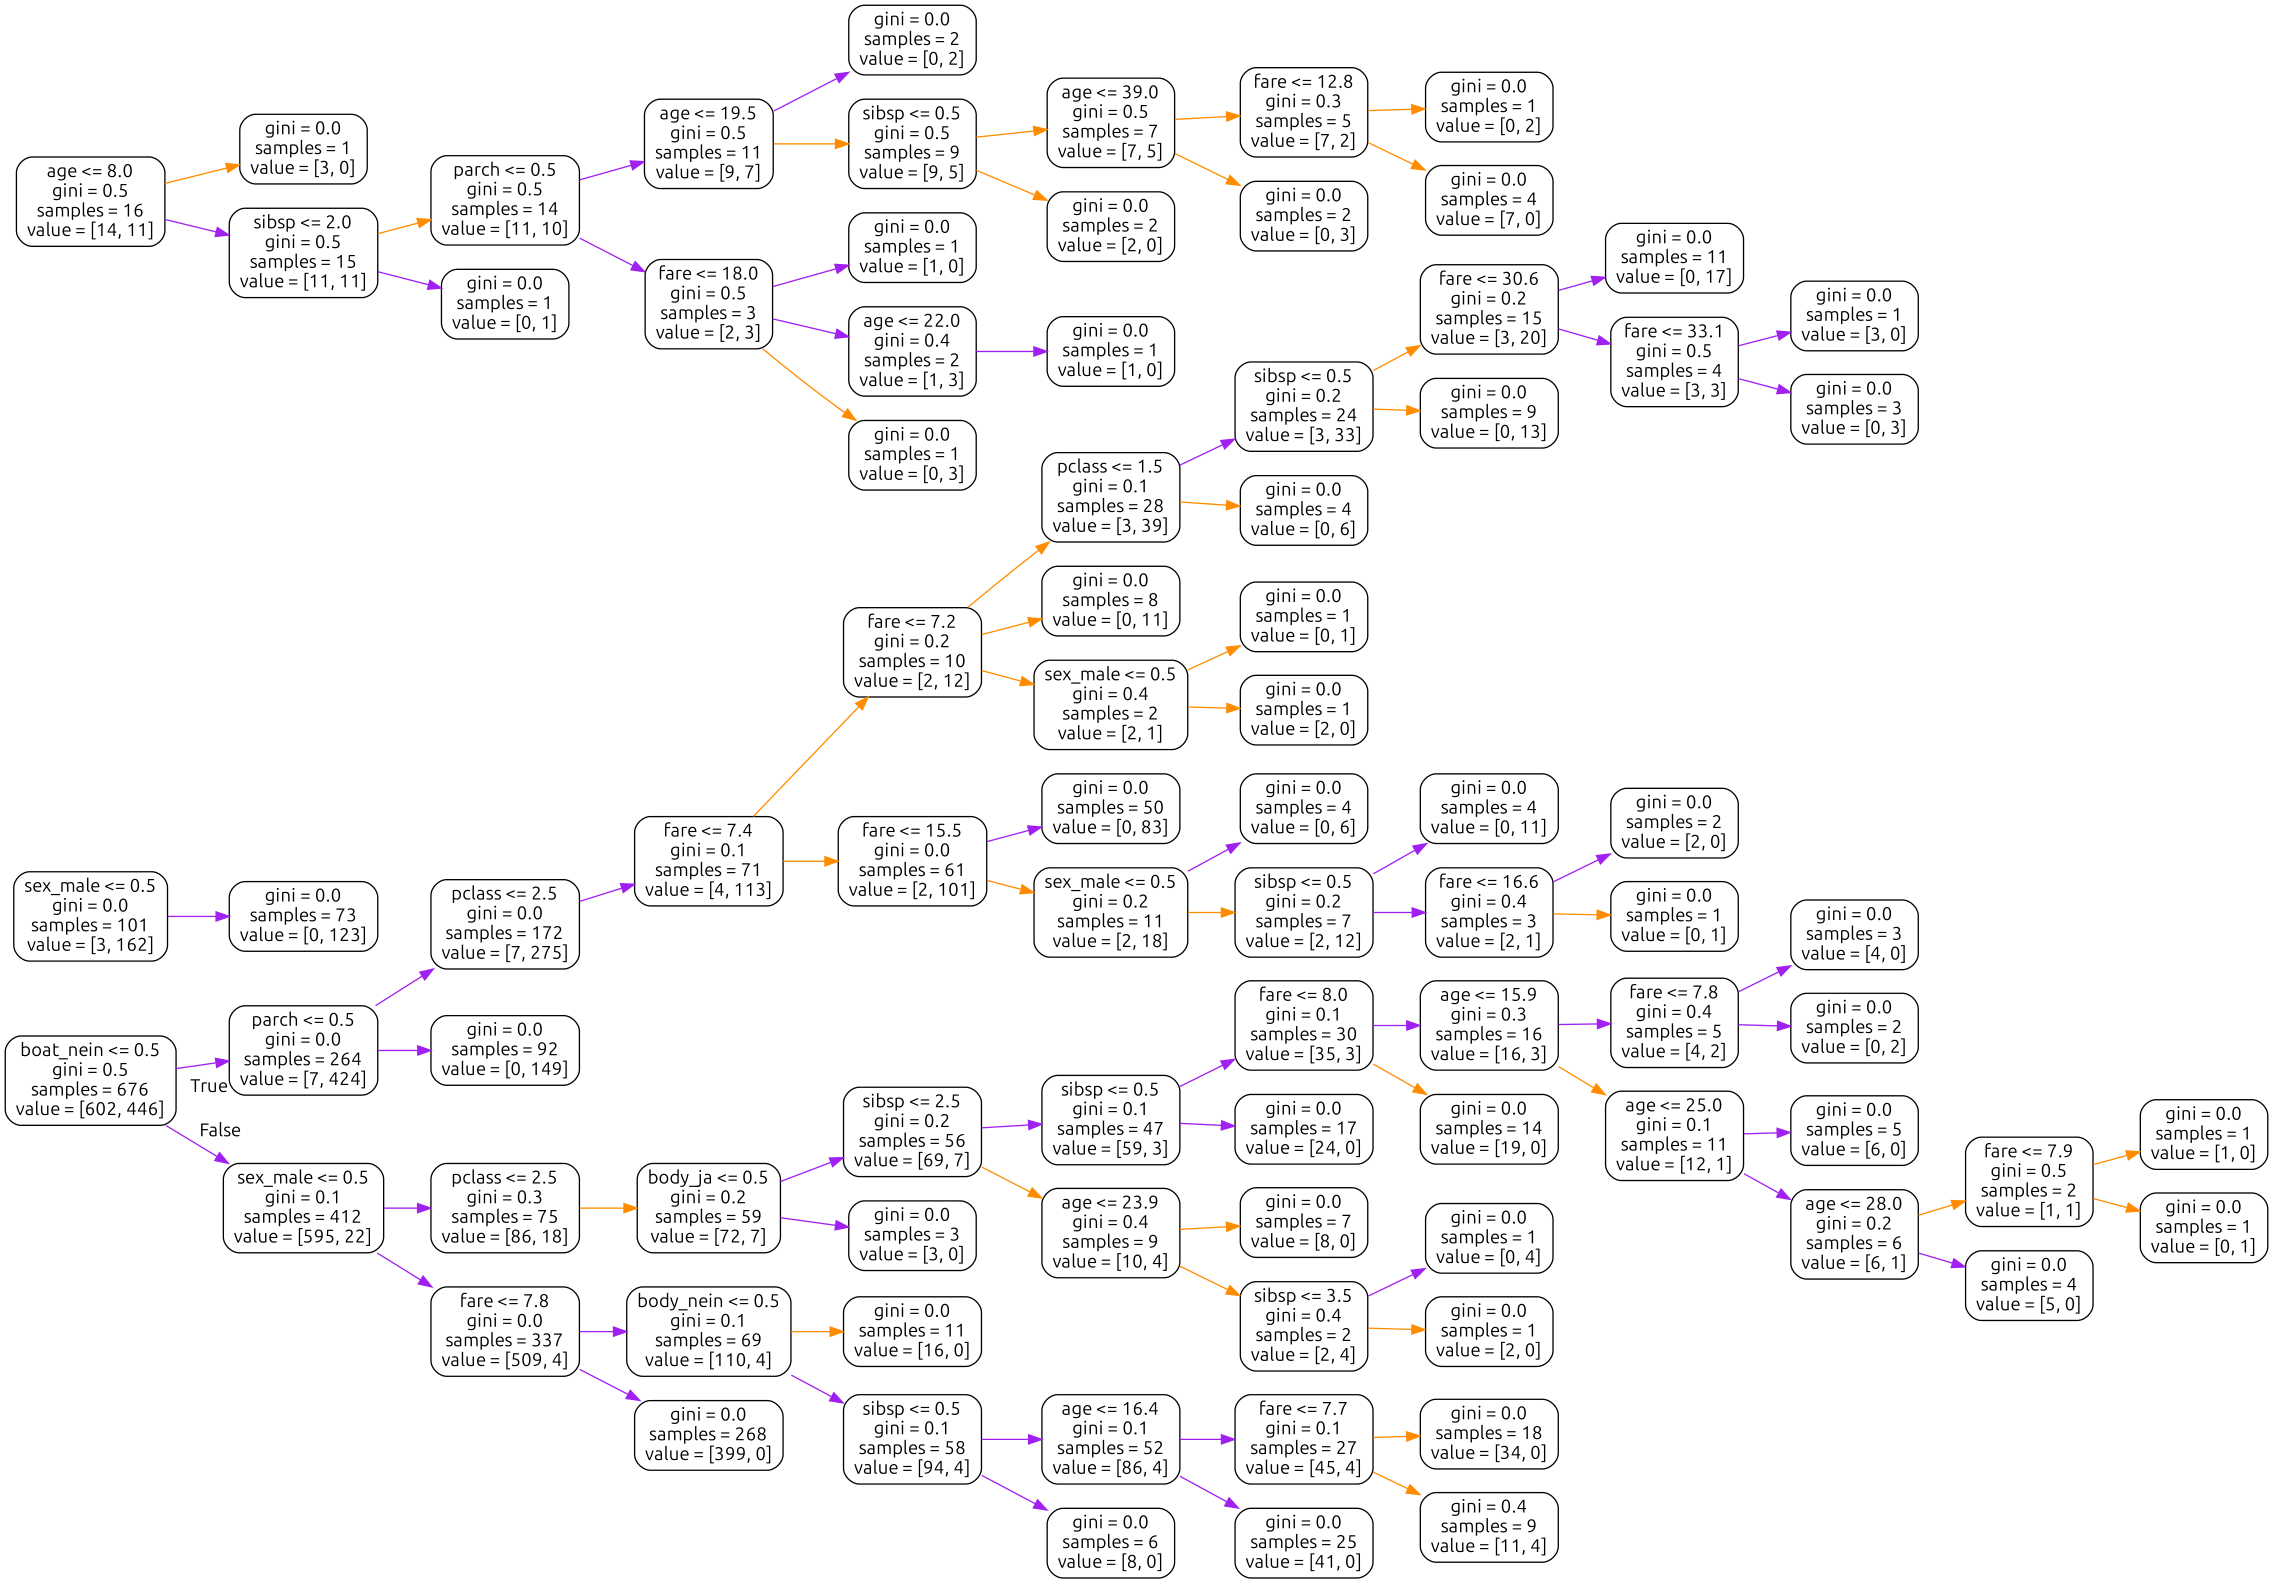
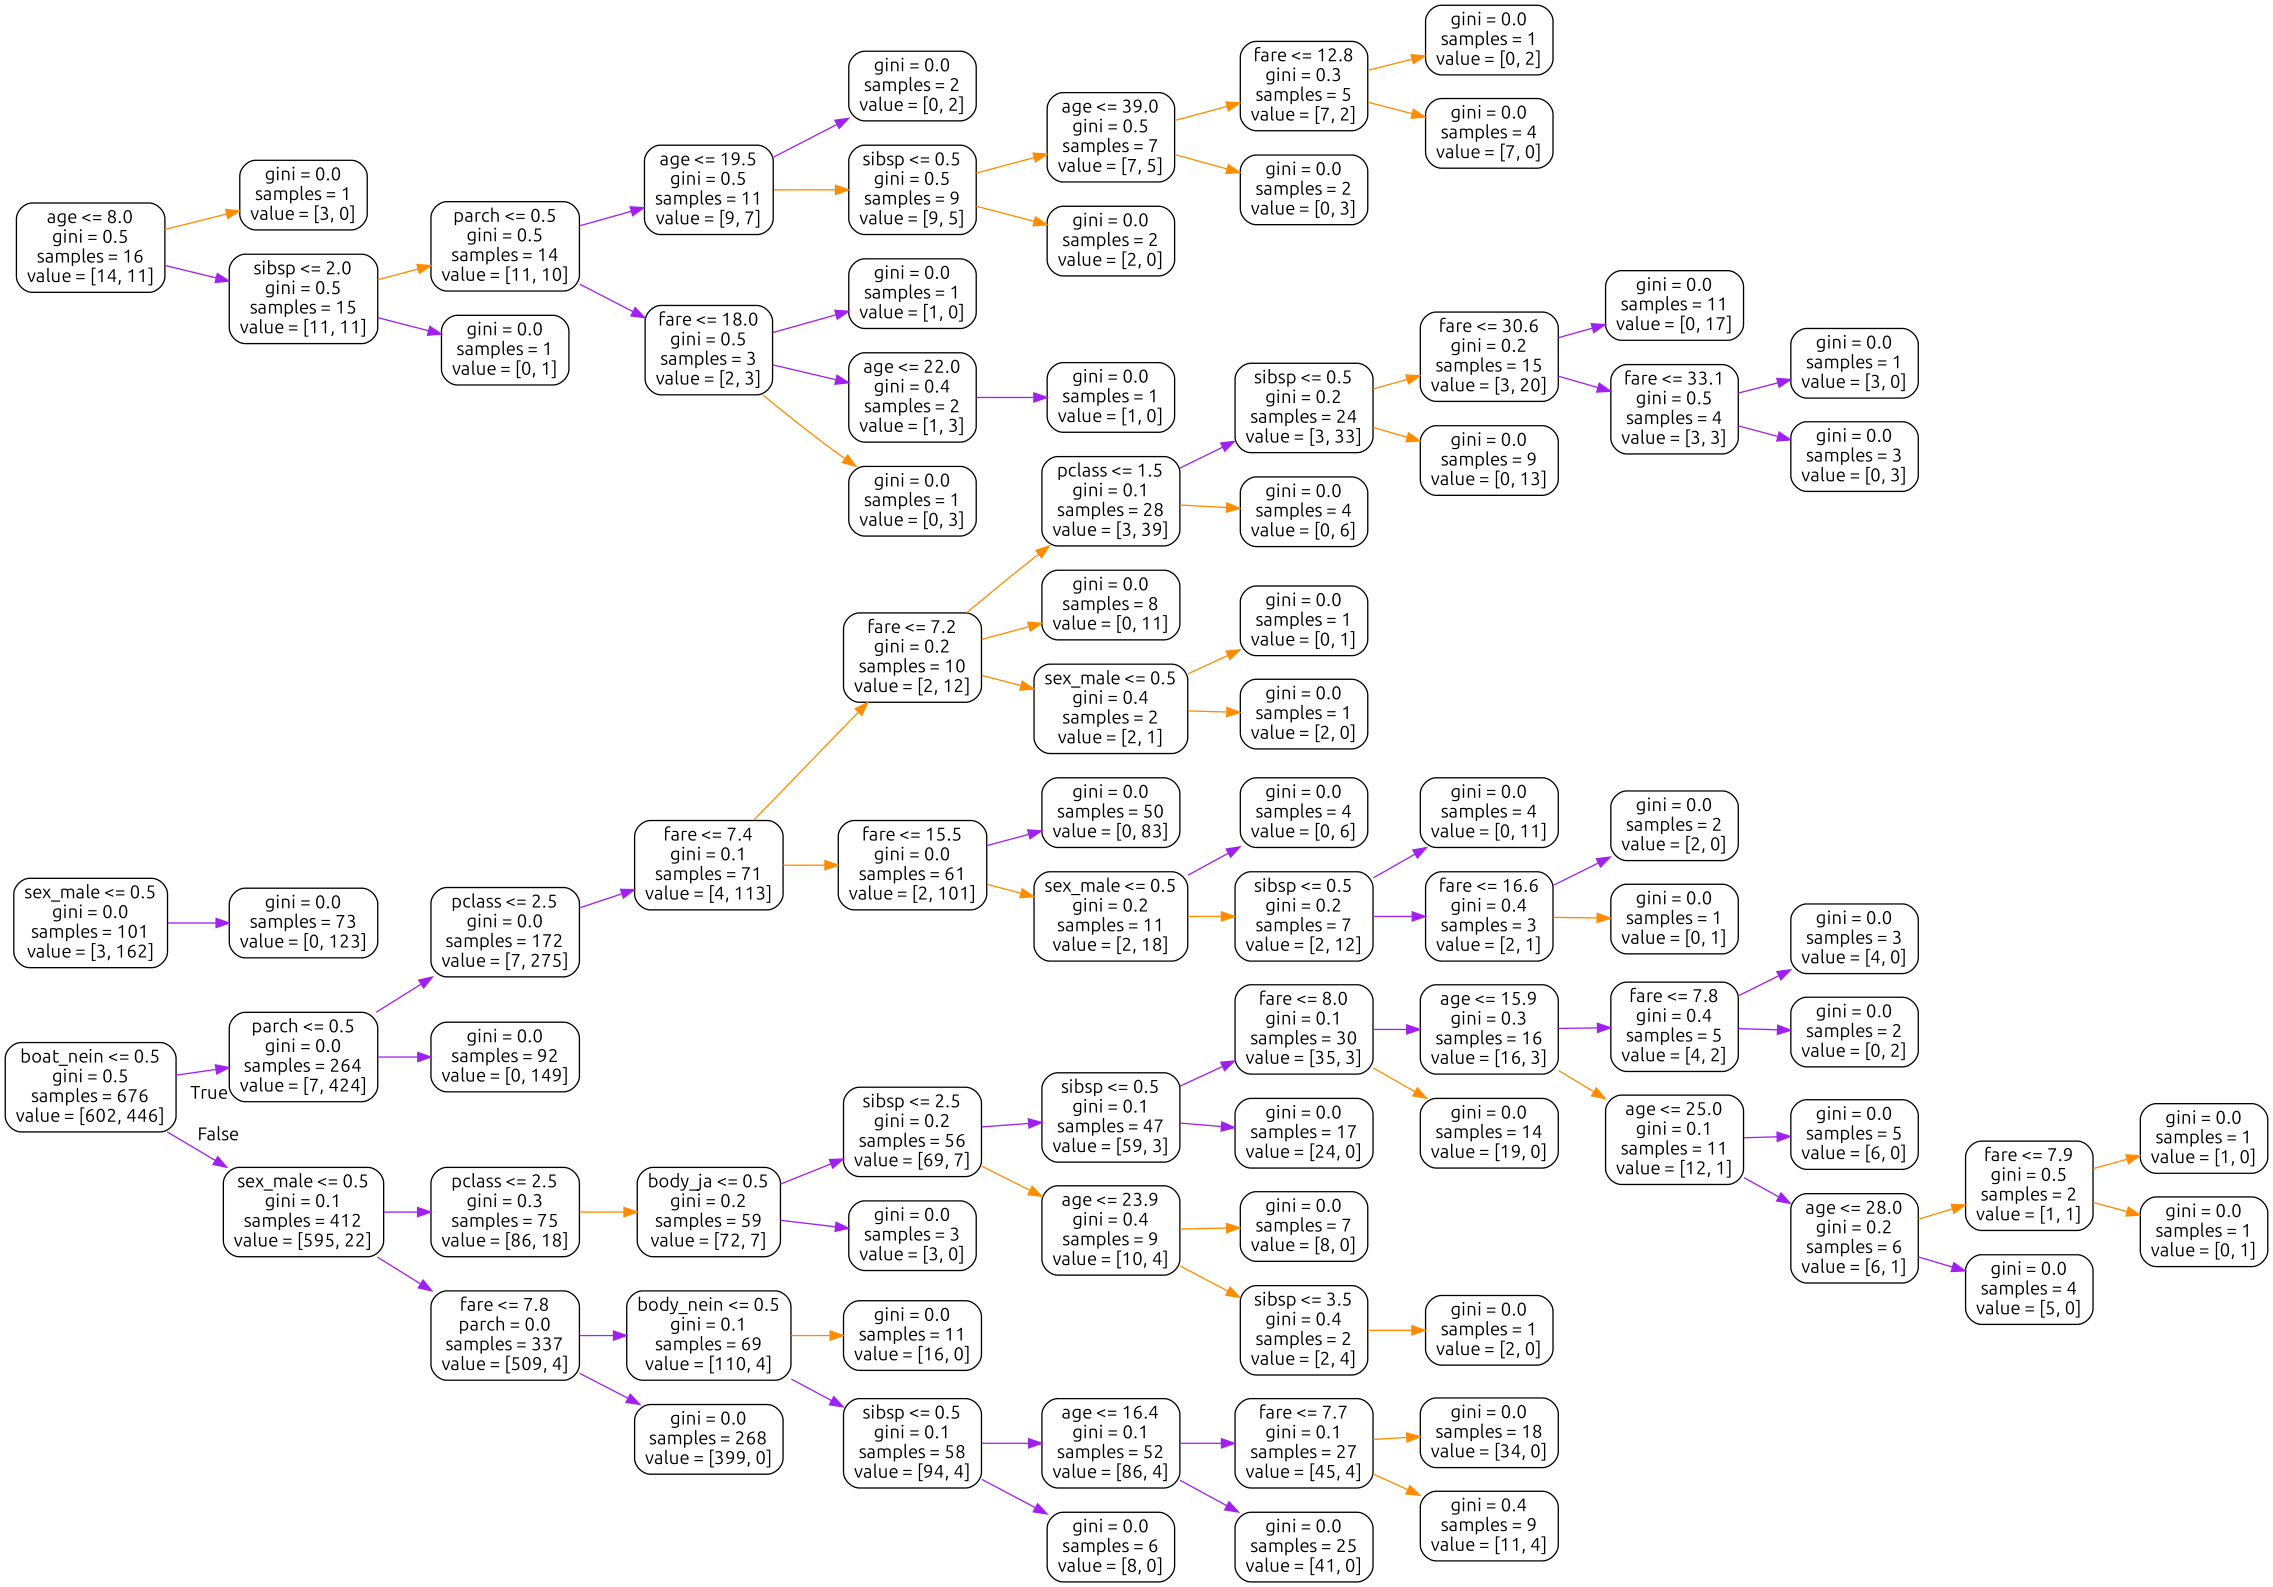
node "gini = 0.0 samples = 1 value = [0, 4]": removed
node "fare <= 7.8 gini = 0.0 samples = 337 value = [509, 4]": label "fare <= 7.8 gini = 0.0 samples = 337 value = [509, 4]" -> "fare <= 7.8 parch = 0.0 samples = 337 value = [509, 4]"
